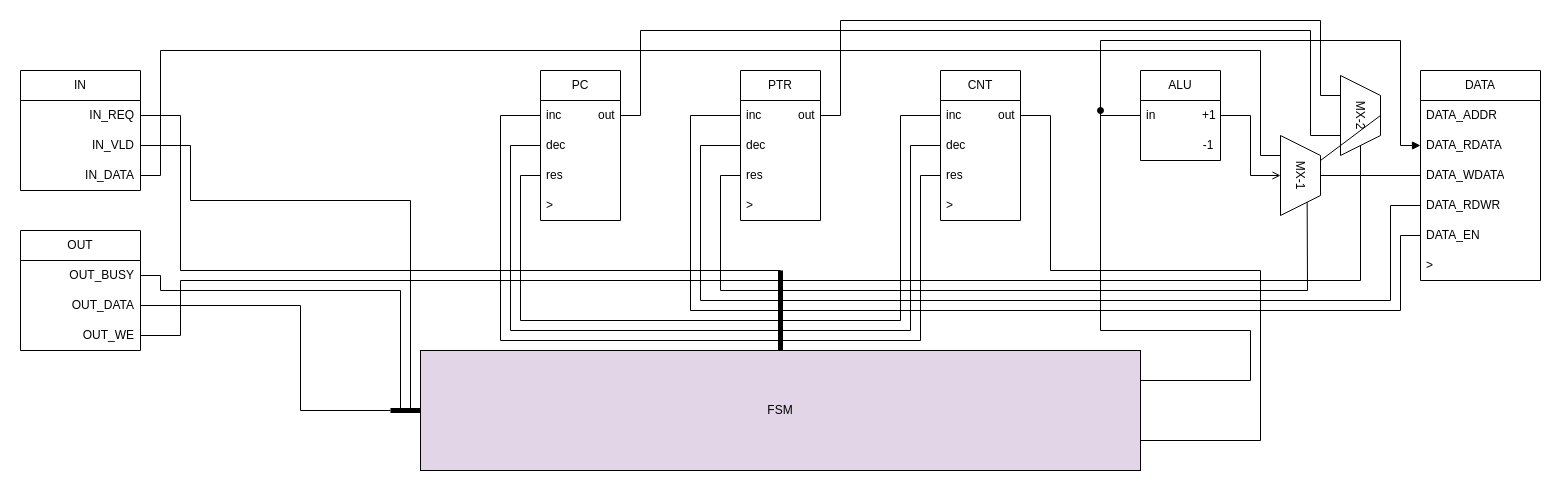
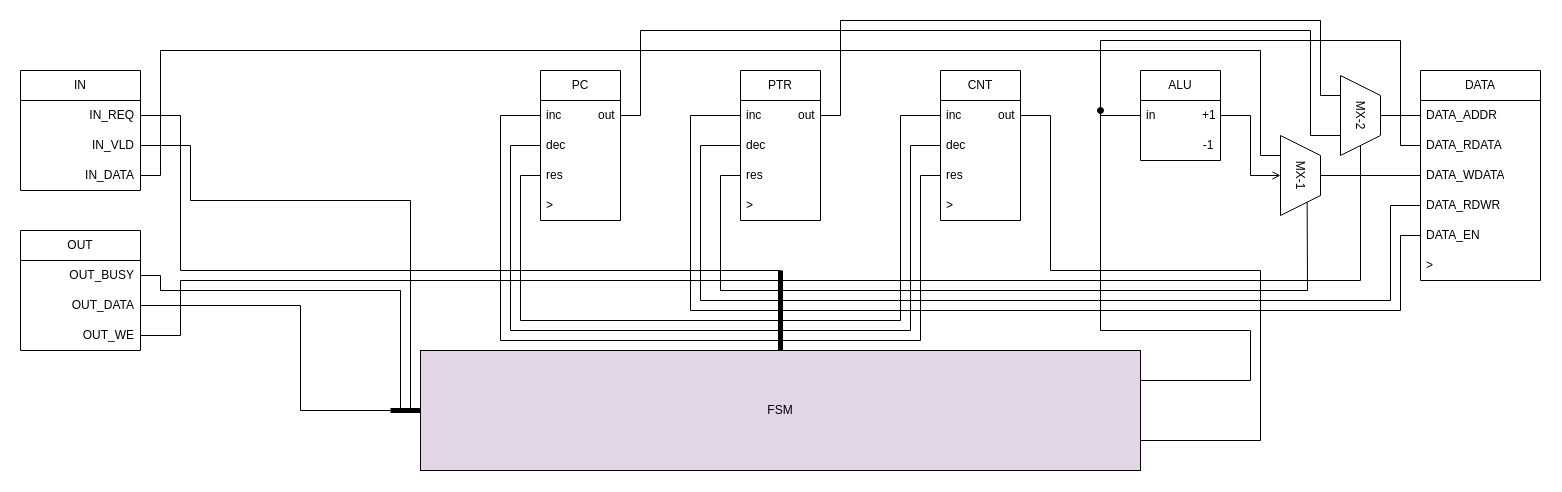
edge "MX-2" -- "MX-1": now "MX-2" -- "DATA_ADDR"
edge "in +1" -> "DATA_RDATA": arrowhead block -> none
